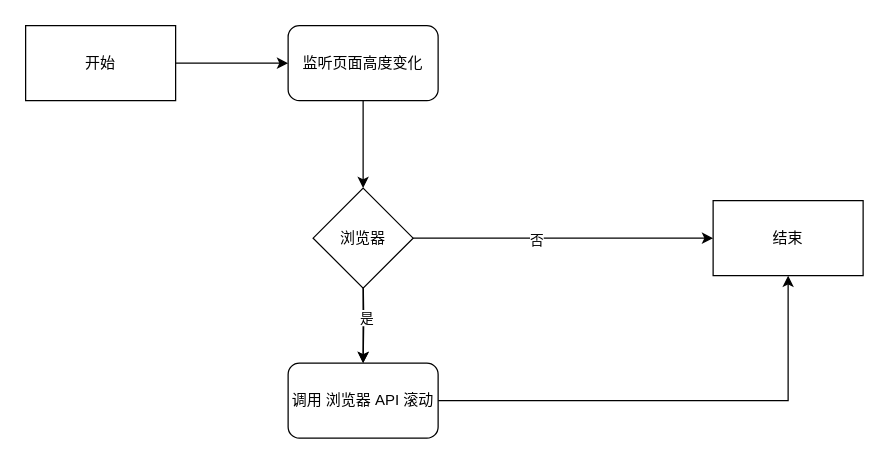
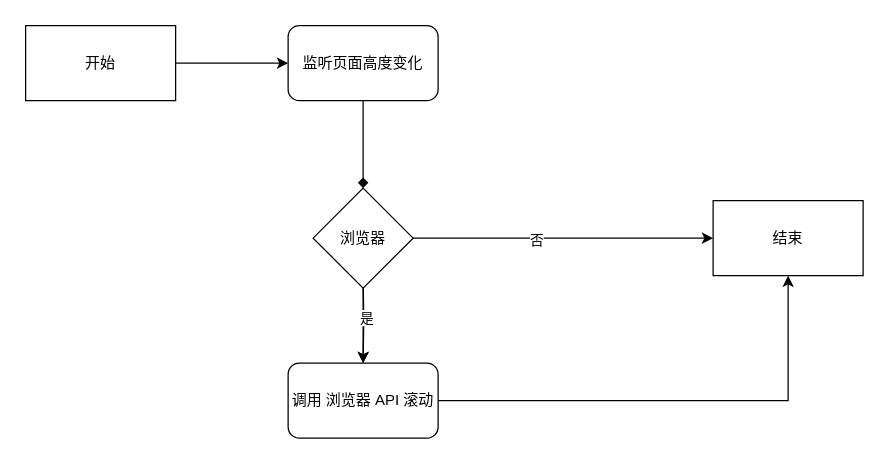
edge "监听页面高度变化" -> "浏览器": arrowhead classic -> diamond
